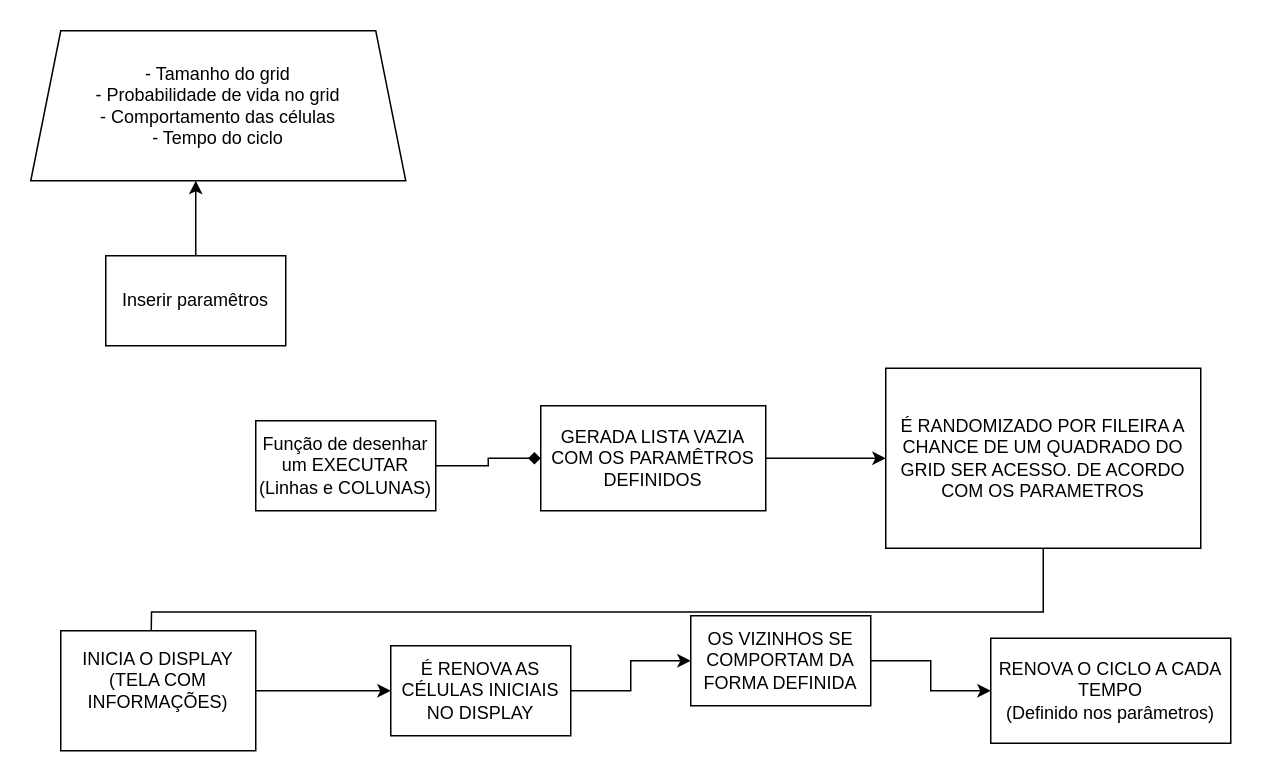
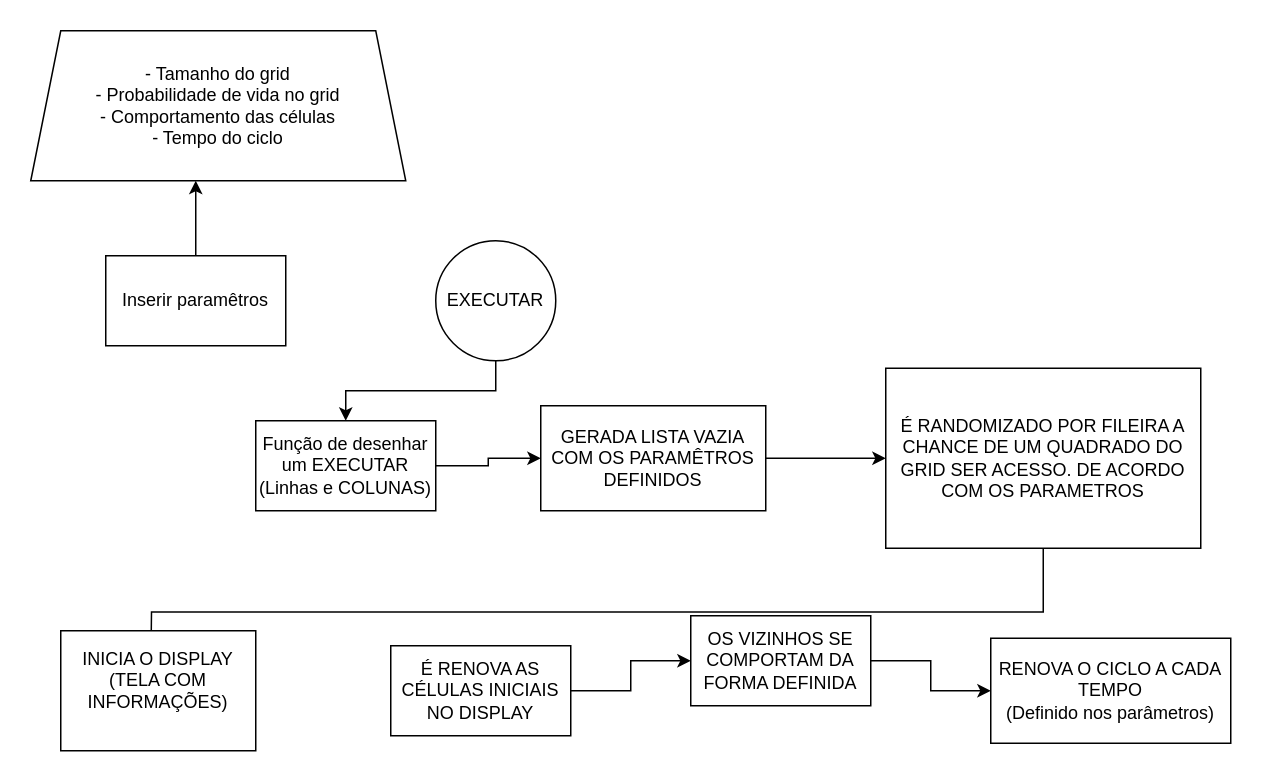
node "EXECUTAR": added
edge "EXECUTAR" -> "Função de desenhar um EXECUTAR (Linhas e COLUNAS)": added
edge "Função de desenhar um EXECUTAR (Linhas e COLUNAS)" -> "GERADA LISTA VAZIA COM OS PARAMÊTROS DEFINIDOS": arrowhead diamond -> classic
edge "INICIA O DISPLAY (TELA COM INFORMAÇÕES)" -> "É RENOVA AS CÉLULAS INICIAIS NO DISPLAY": removed
